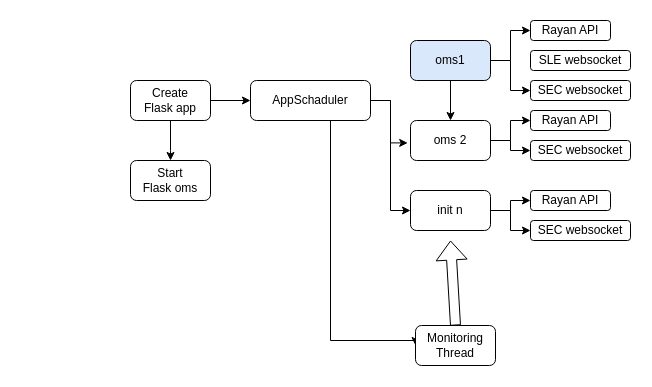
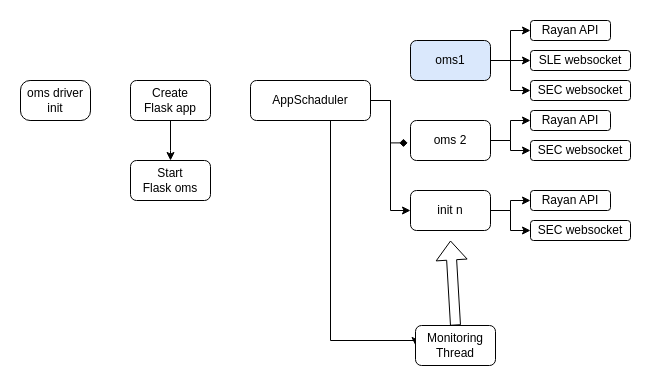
edge "oms1" -> "oms 2": now "oms1" -> "SLE websocket"
node "oms driver init": added
edge "Create Flask app" -> "AppSchaduler": removed
edge "AppSchaduler" -> "oms 2": arrowhead classic -> diamond
